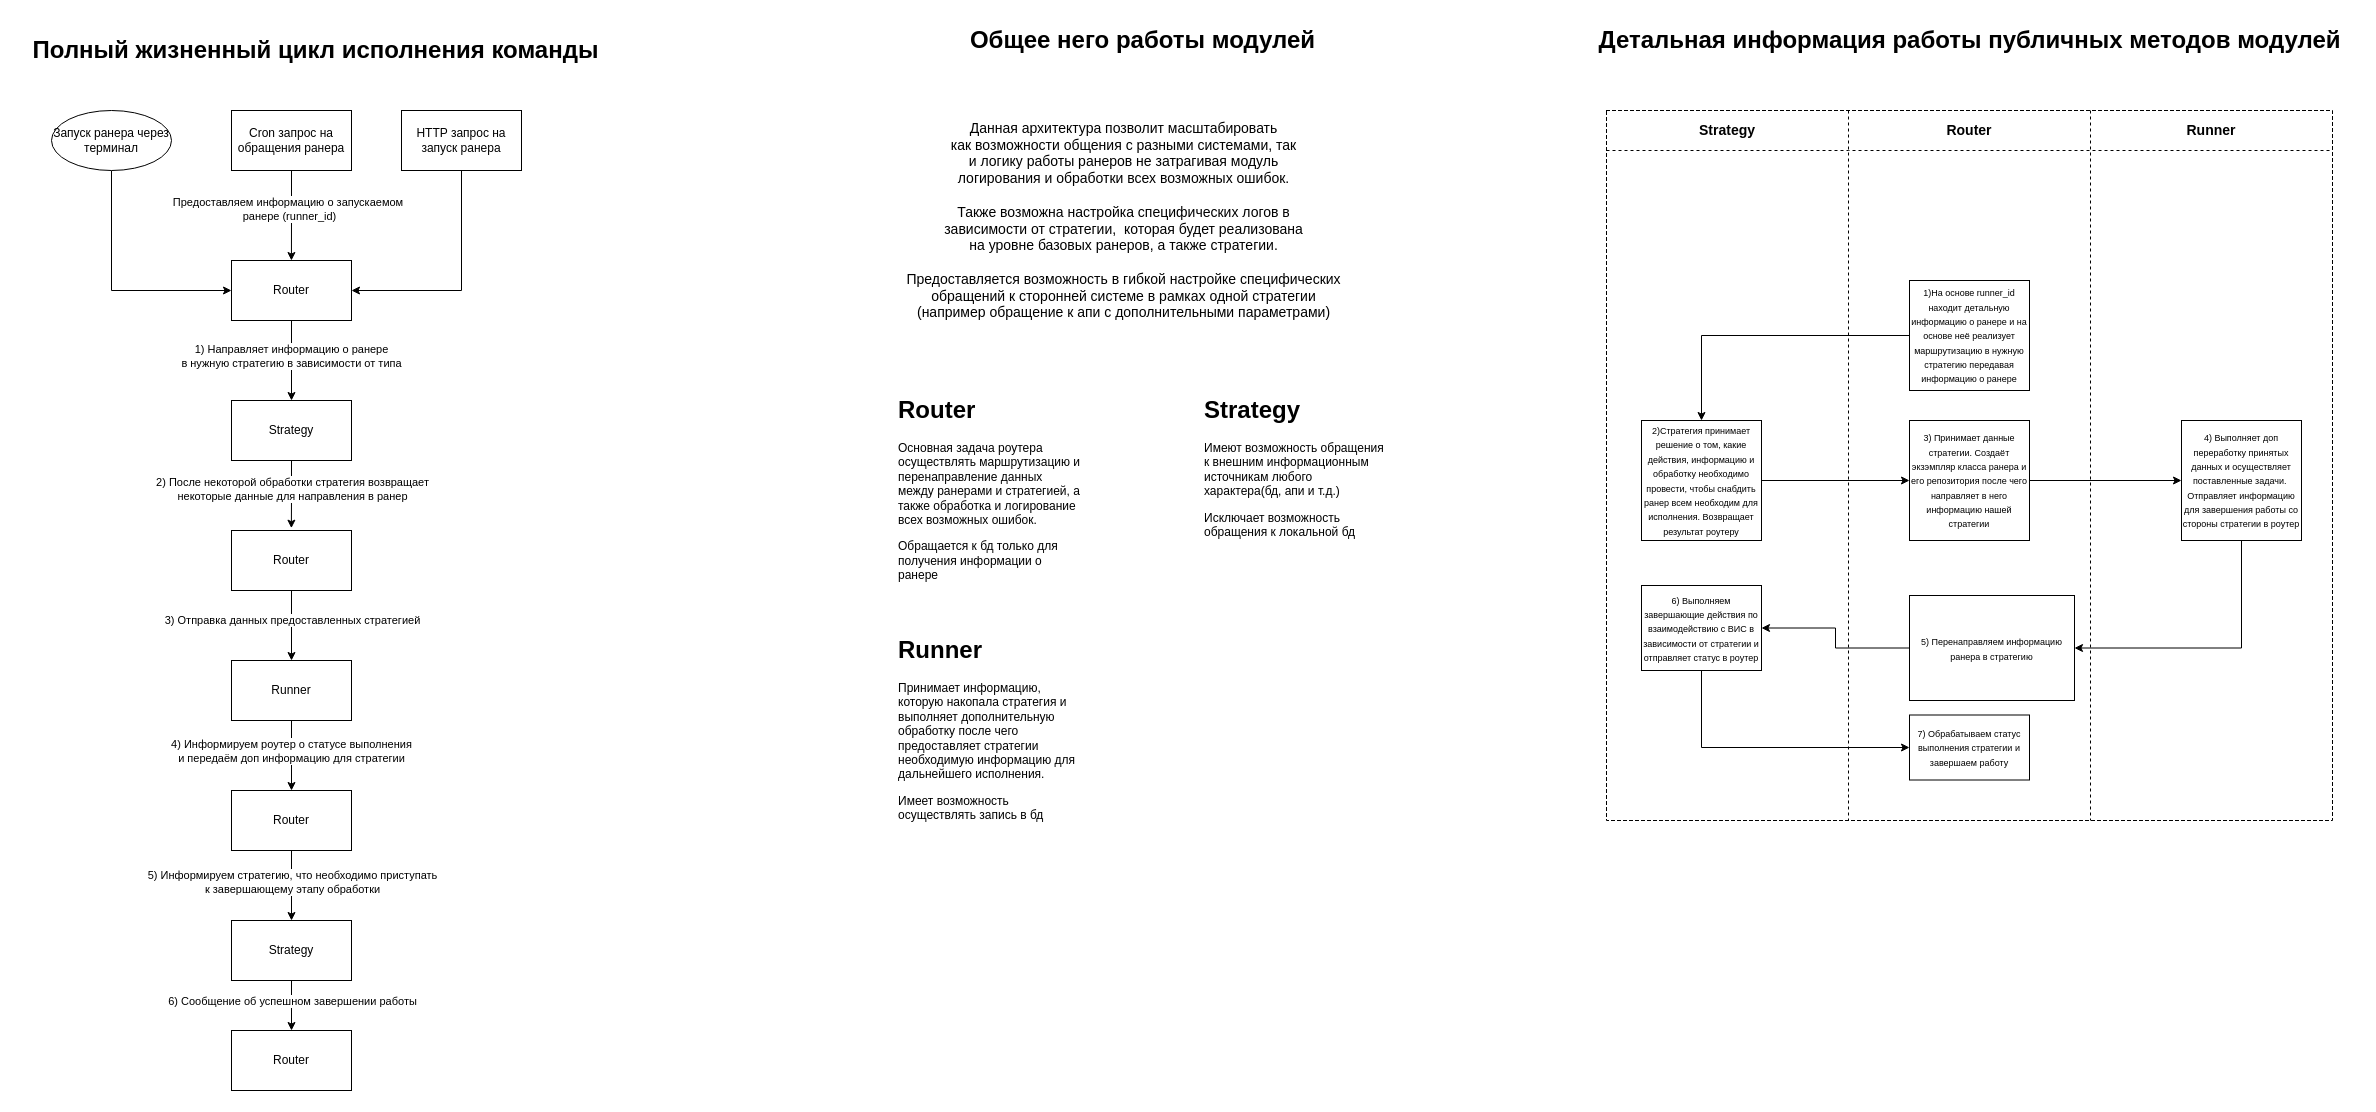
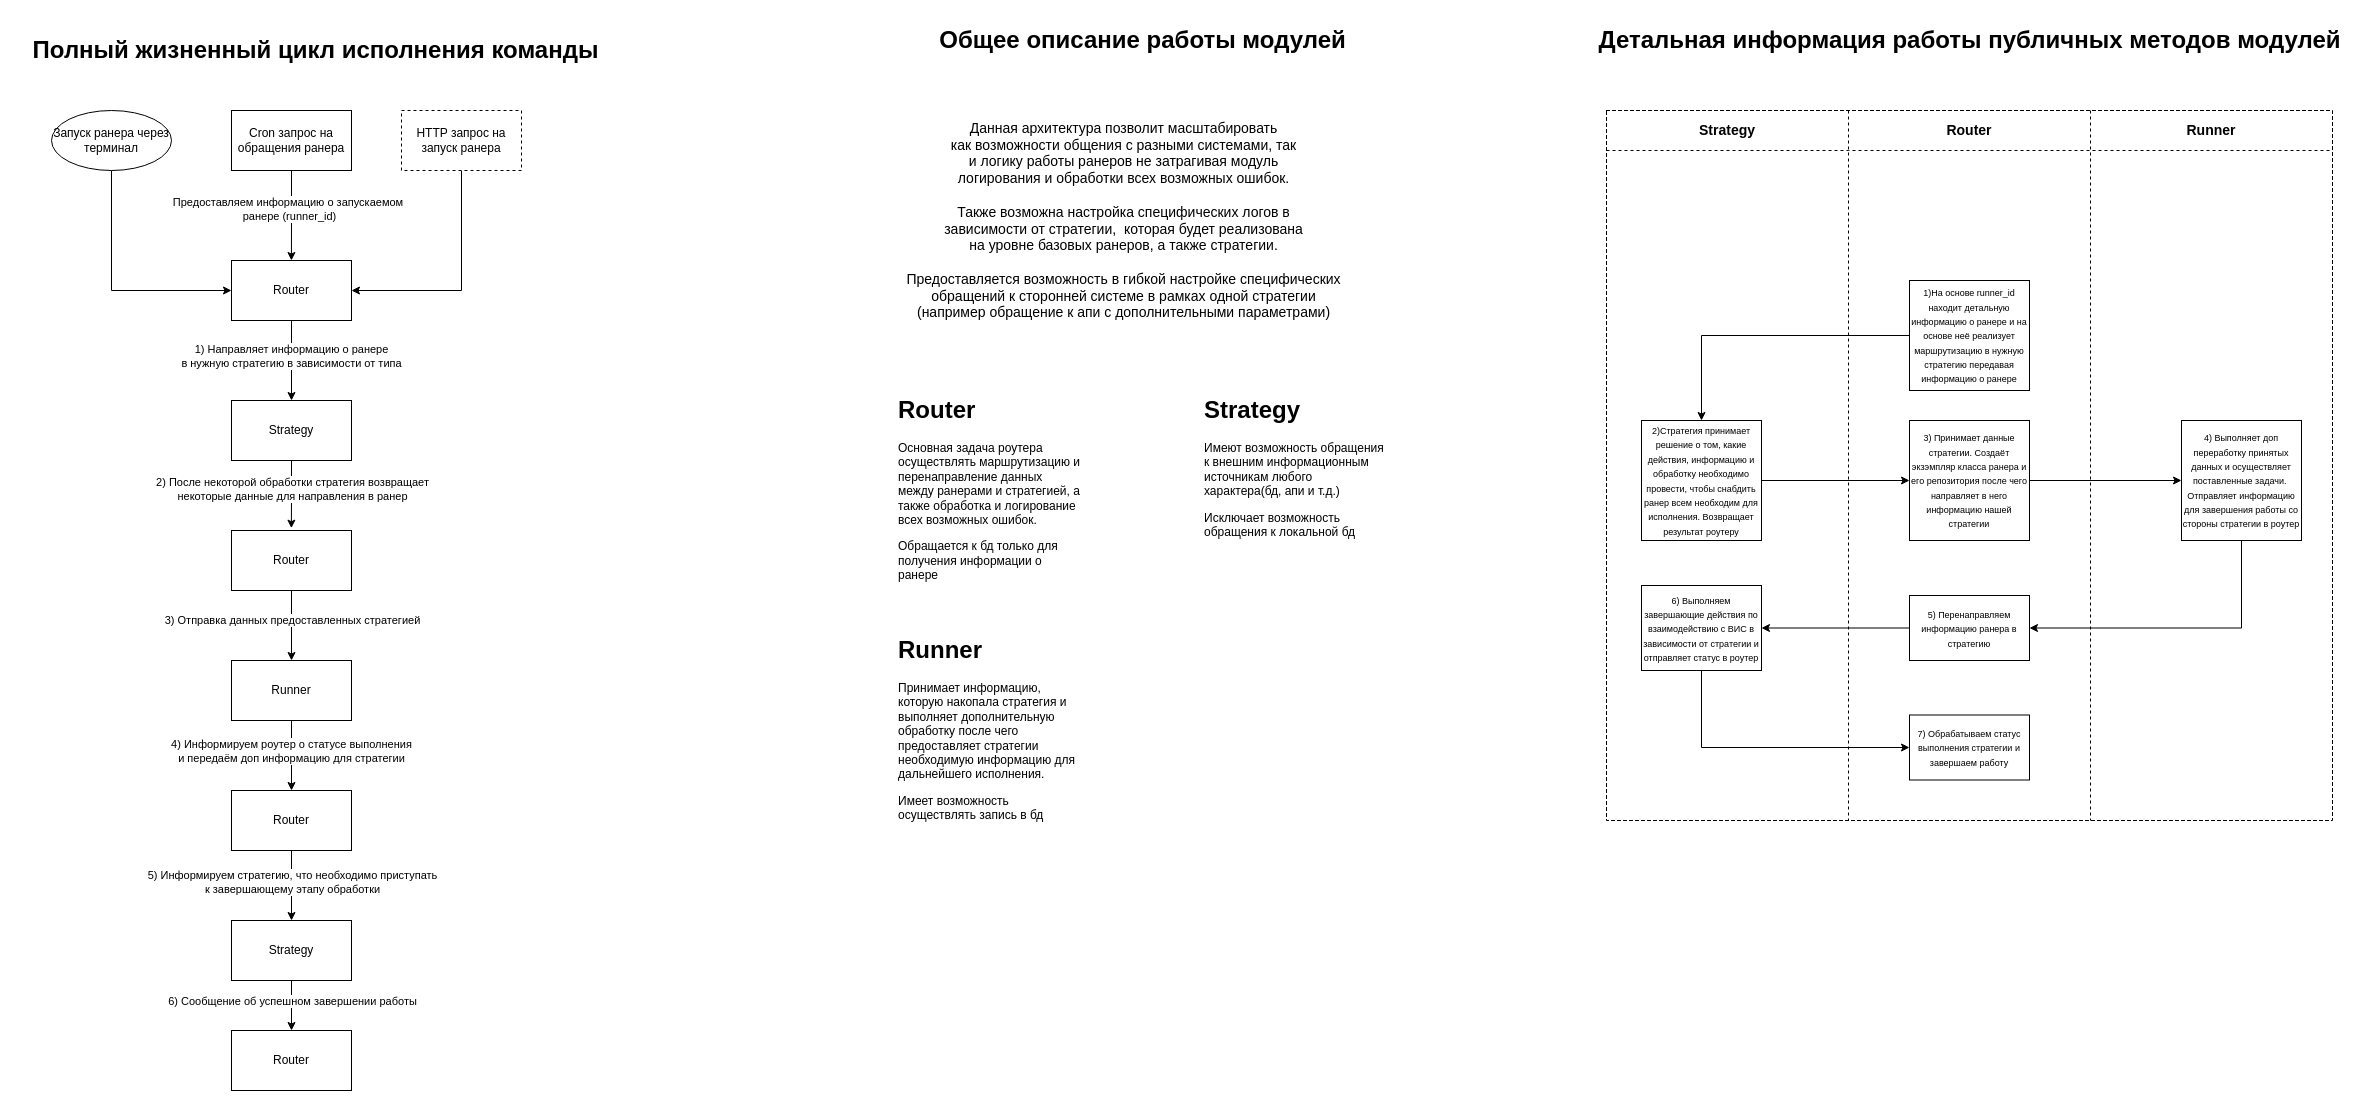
node "Общее него работы модулей": label "Общее него работы модулей" -> "Общее описание работы модулей"
node "HTTP запрос на запуск ранера": style solid -> dashed
node "5) Перенаправляем информацию ранера в стратегию": size 165x105 -> 120x65
